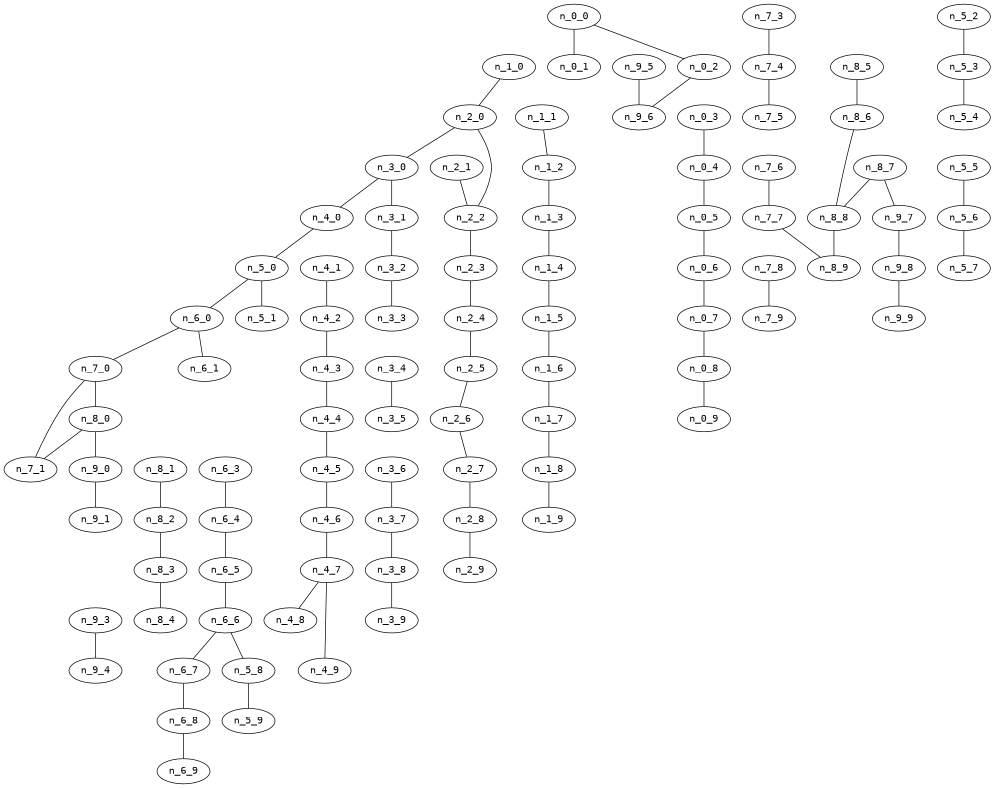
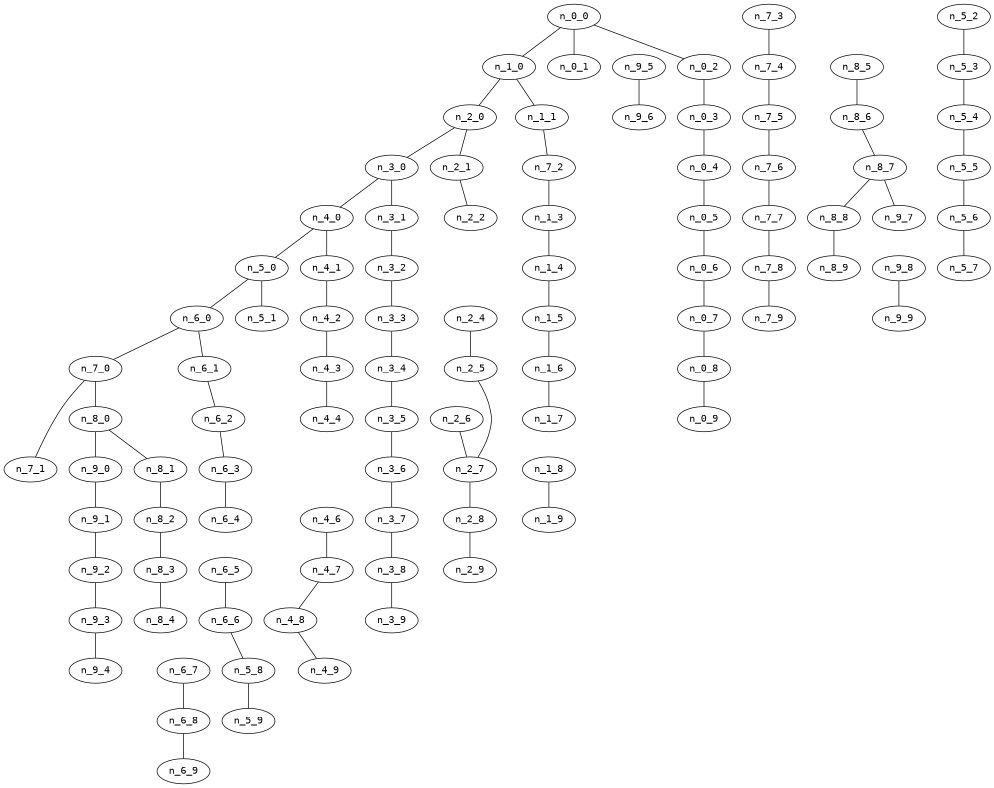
edge "n_0_0" -- "n_1_0": added
edge "n_1_0" -- "n_1_1": added
edge "n_0_2" -- "n_9_6": now "n_0_2" -- "n_0_3"
edge "n_7_5" -- "n_7_6": added
edge "n_5_4" -- "n_5_5": added
edge "n_2_0" -- "n_2_2": now "n_2_0" -- "n_2_1"
node "n_1_2": label "n_1_2" -> "n_7_2"
edge "n_8_6" -- "n_8_8": now "n_8_6" -- "n_8_7"
edge "n_4_0" -- "n_4_1": added
edge "n_7_7" -- "n_8_9": now "n_7_7" -- "n_7_8"
edge "n_9_7" -- "n_9_8": removed
node "n_2_3": removed
edge "n_3_3" -- "n_3_4": added
edge "n_2_5" -- "n_2_6": now "n_2_5" -- "n_2_7"
node "n_6_2": added
edge "n_8_0" -- "n_7_1": now "n_8_0" -- "n_8_1"
edge "n_3_5" -- "n_3_6": added
edge "n_1_7" -- "n_1_8": removed
node "n_4_5": removed
edge "n_6_4" -- "n_6_5": removed
node "n_9_2": added
edge "n_4_7" -- "n_4_9": now "n_4_8" -- "n_4_9"
edge "n_6_6" -- "n_6_7": removed
